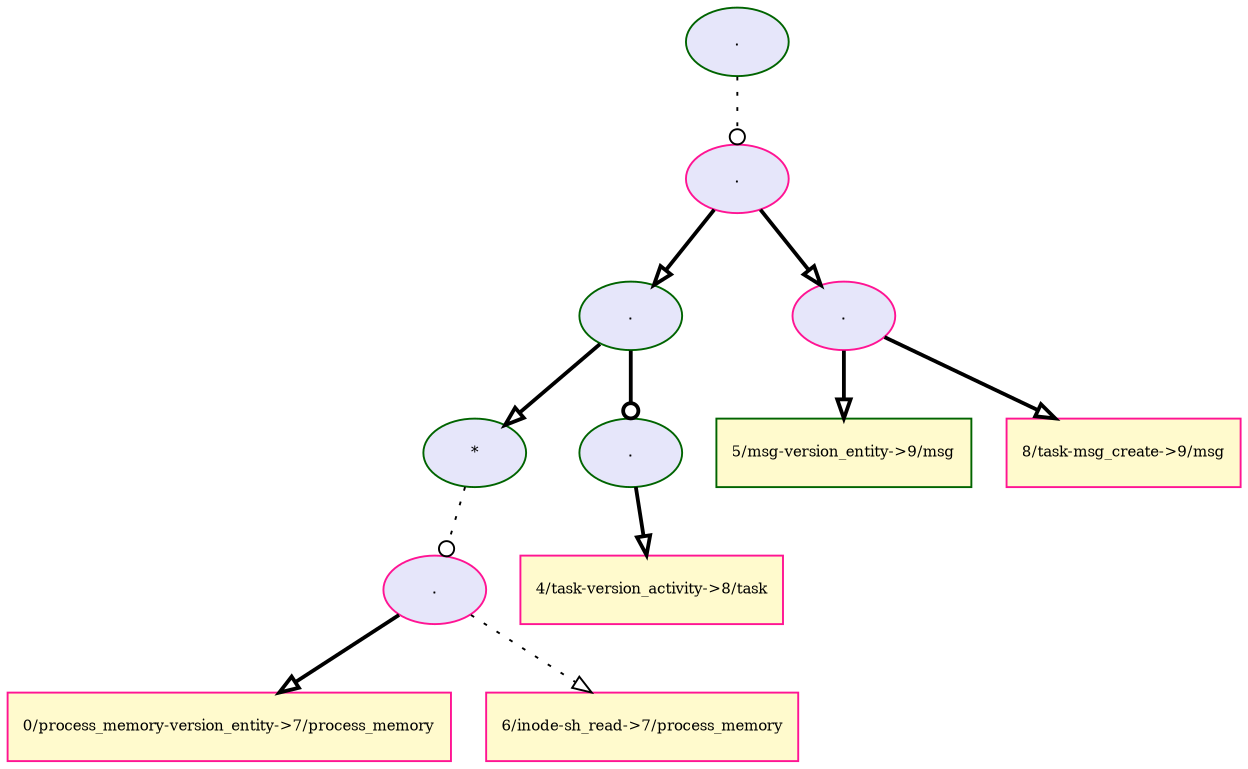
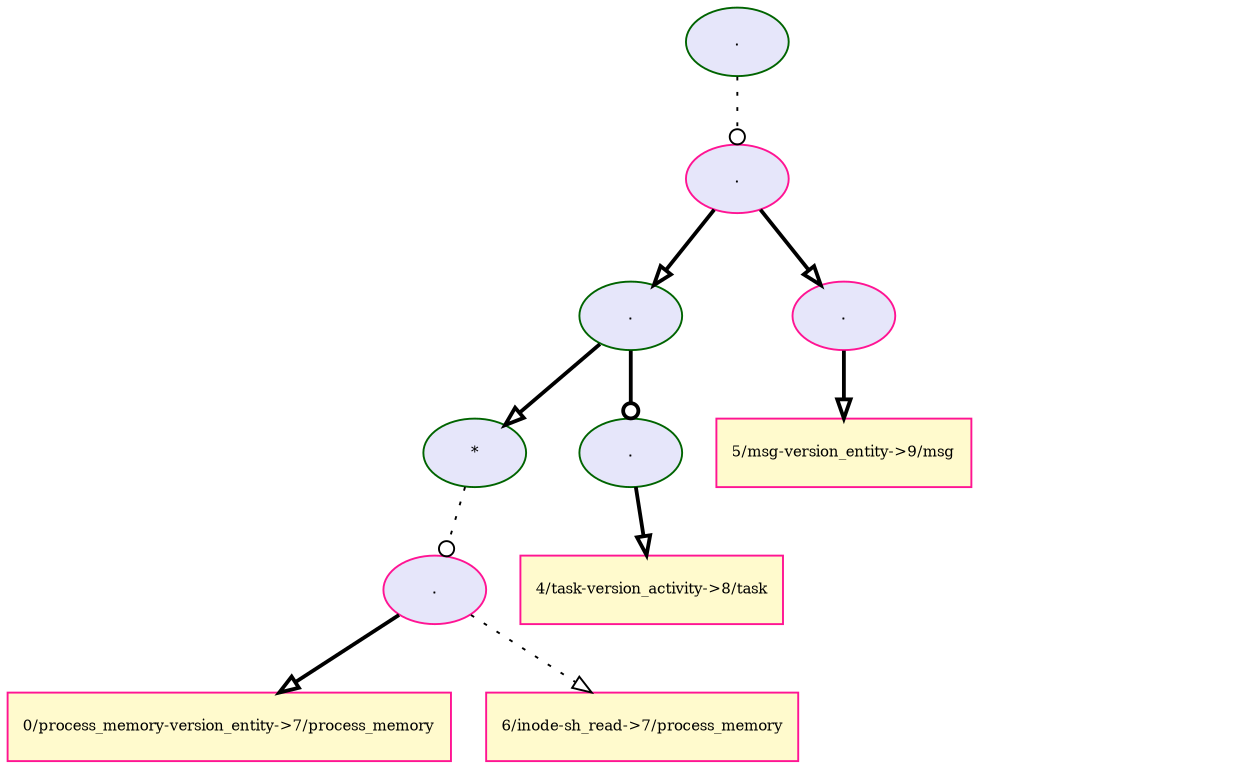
node "5/msg-version_entity->9/msg": color darkgreen -> deeppink
node "8/task-msg_create->9/msg": removed
